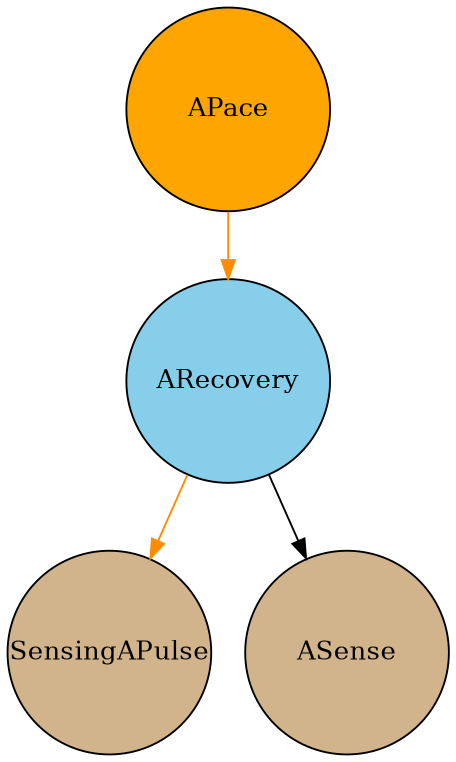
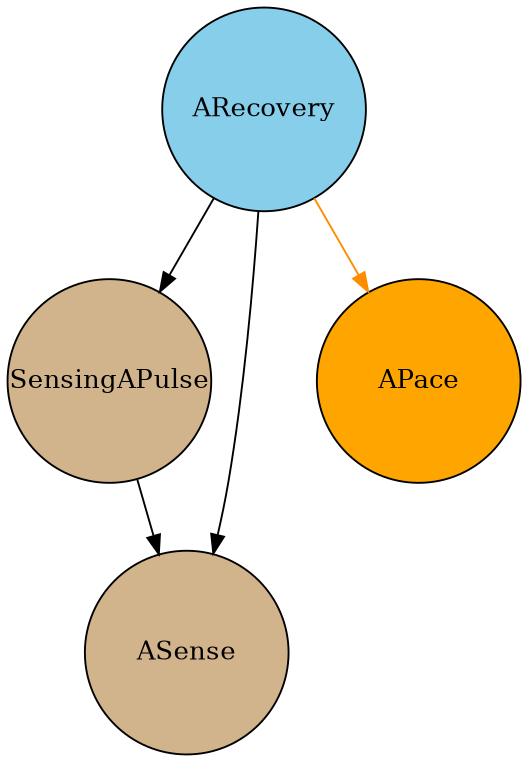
edge "APace" -> "ARecovery": reversed
edge "SensingAPulse" -> "ASense": added
edge "ARecovery" -> "SensingAPulse": color darkorange -> black
